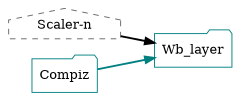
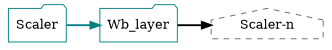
edge "Scaler-n" -> "Wb_layer": reversed
node "Compiz": label "Compiz" -> "Scaler"
